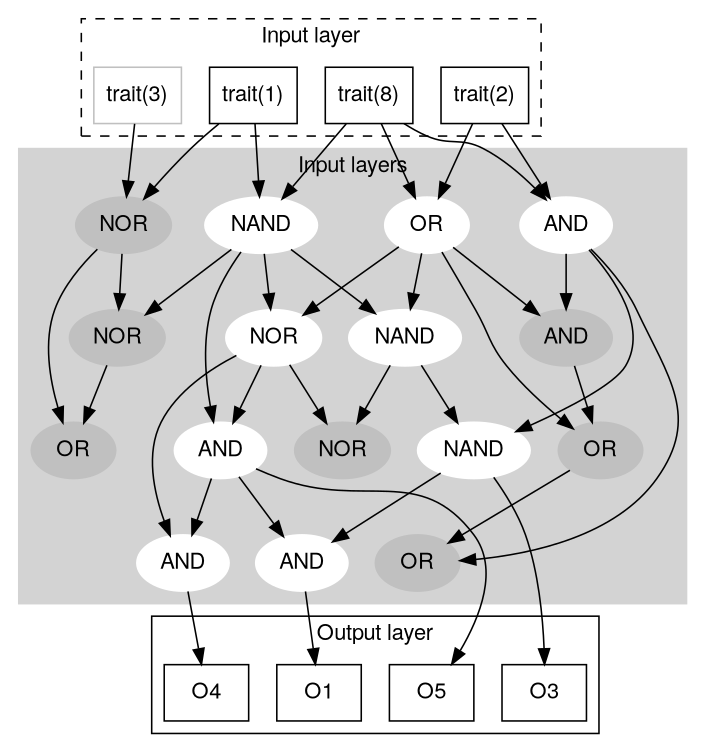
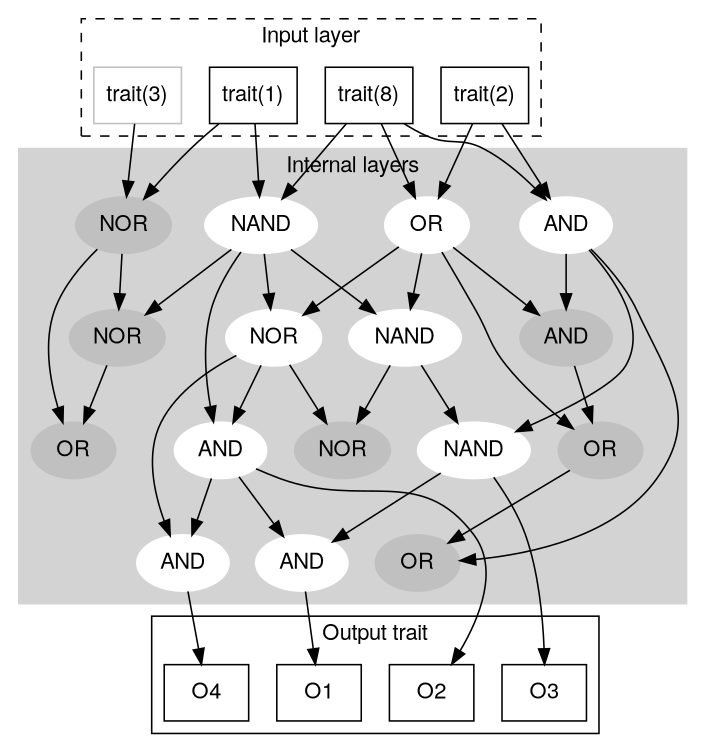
cluster "Input layers": label "Input layers" -> "Internal layers"
cluster "Output layer": label "Output layer" -> "Output trait"
node "O5": label "O5" -> "O2"
